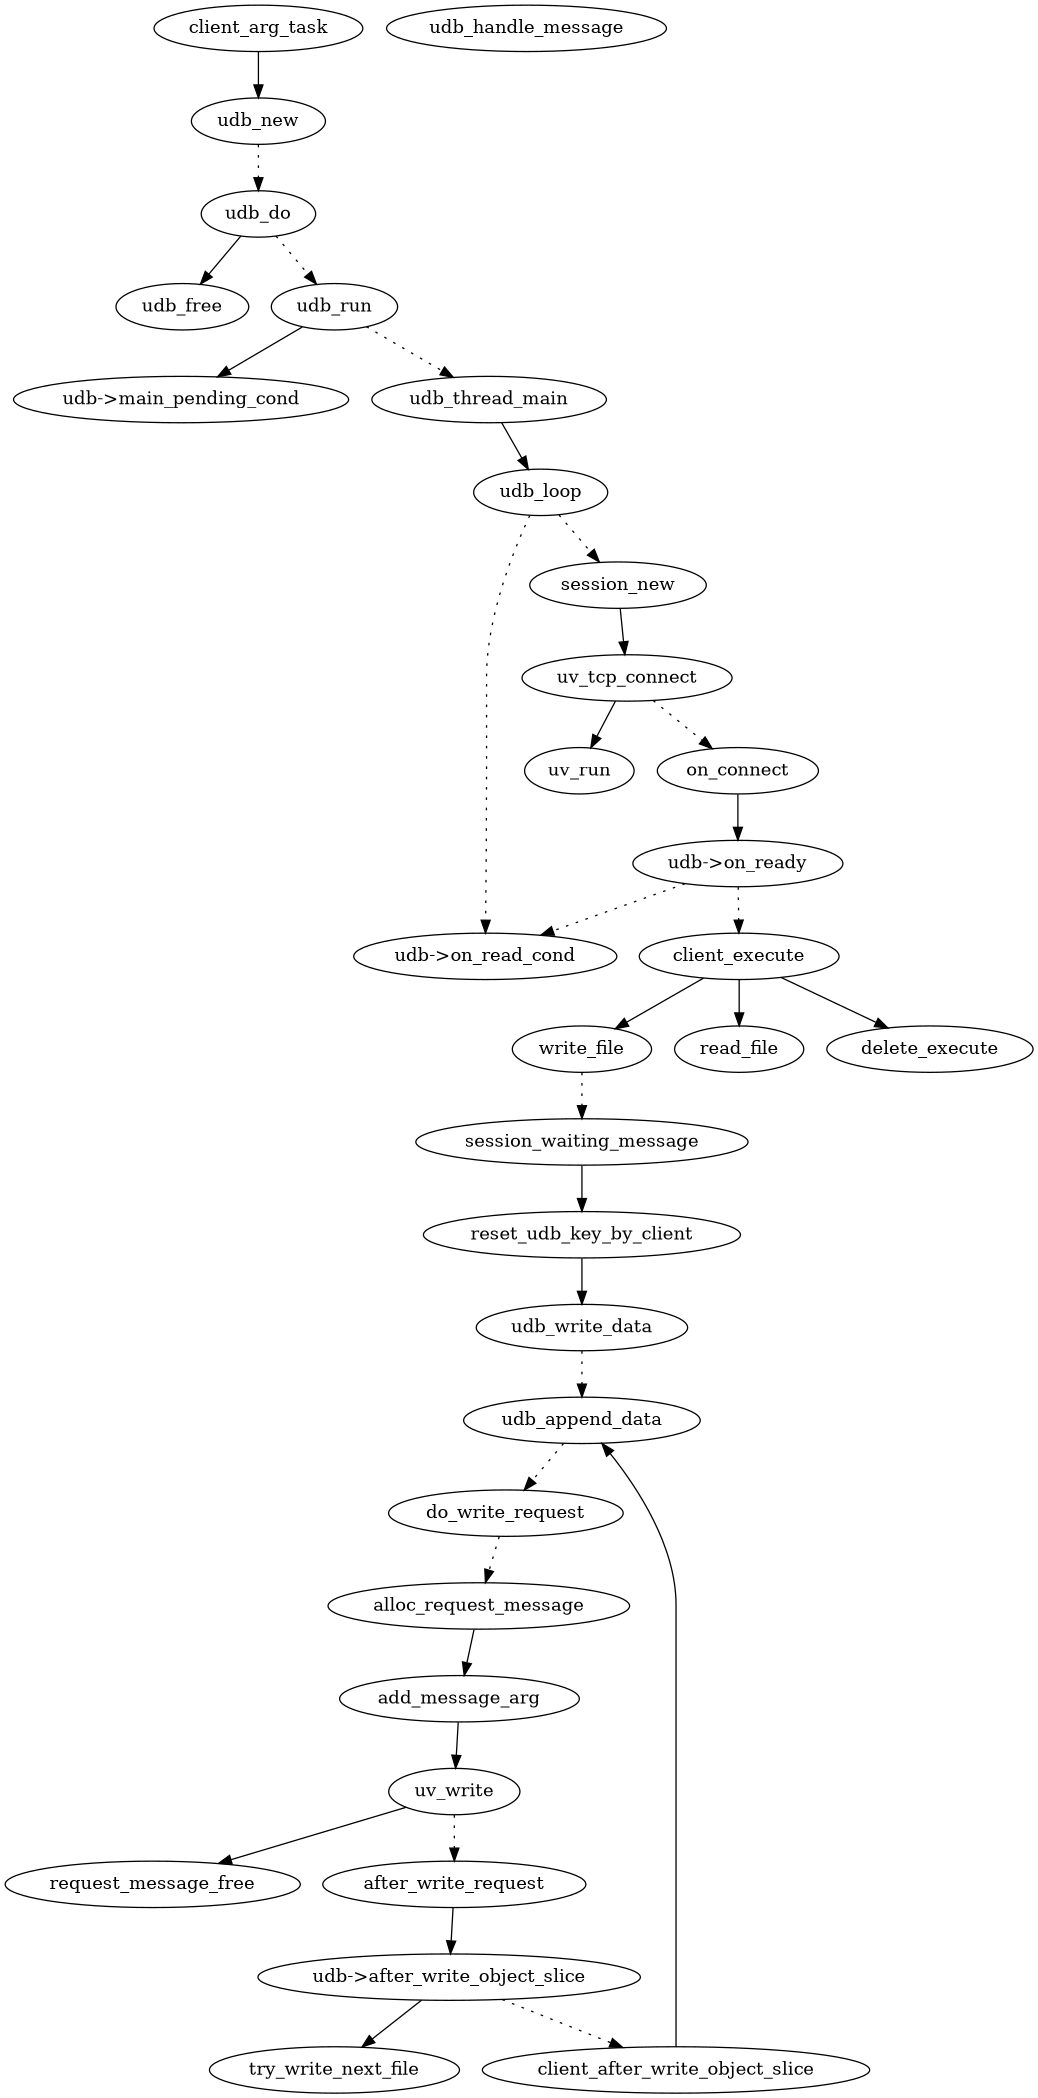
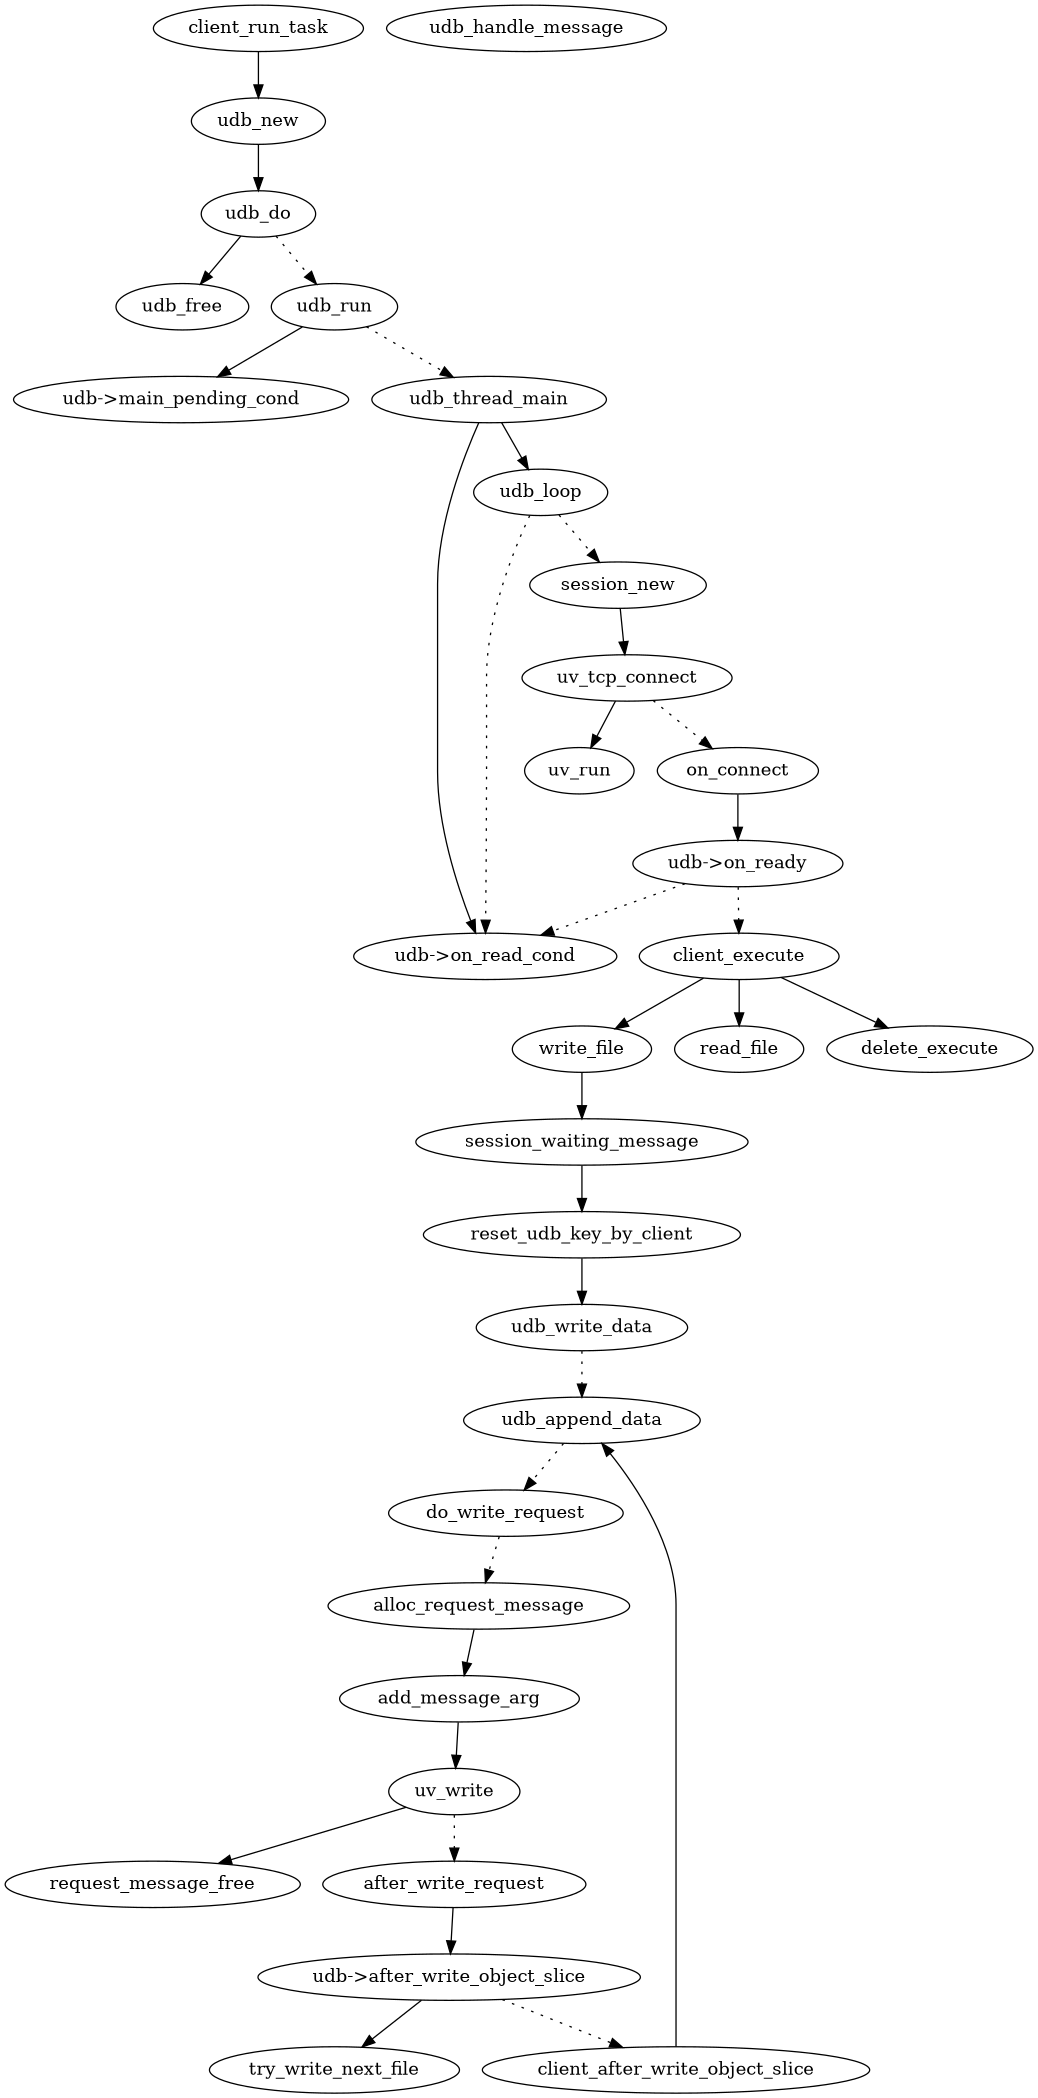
node "client_arg_task": label "client_arg_task" -> "client_run_task"
edge "udb_new" -> "udb_do": style dotted -> solid
edge "udb_thread_main" -> "udb->on_read_cond": added
edge "write_file" -> "session_waiting_message": style dotted -> solid
